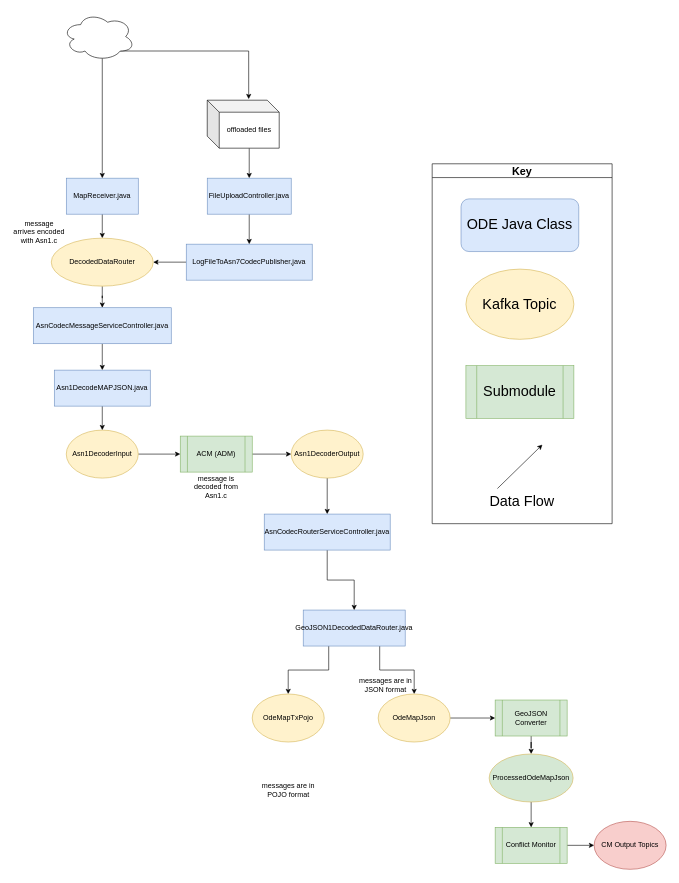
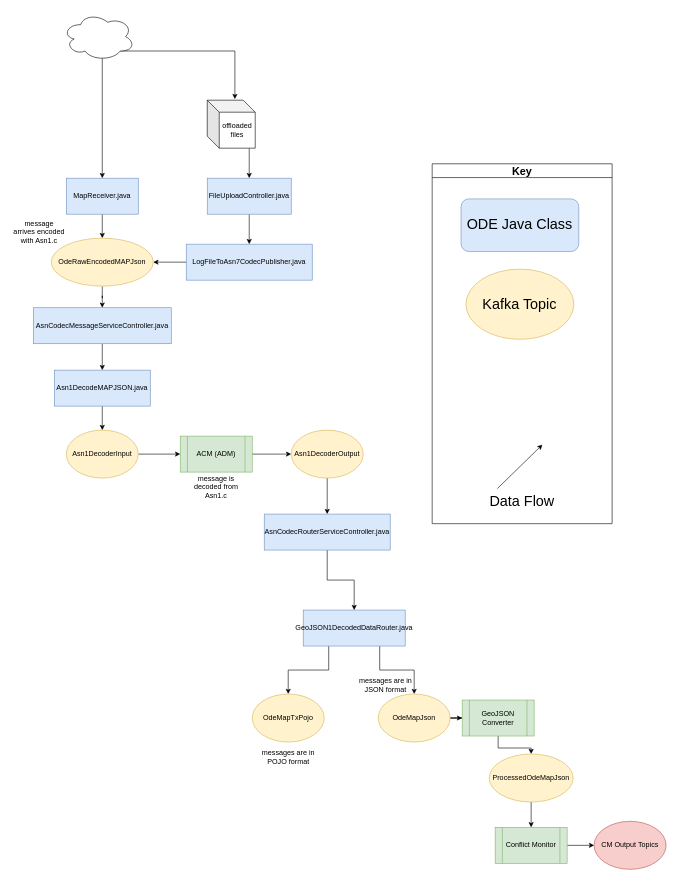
node "offloaded files": size 72x48 -> 48x48
node "DecodedDataRouter": label "DecodedDataRouter" -> "OdeRawEncodedMAPJson"
node "Submodule": removed
node "GeoJSON Converter": moved (531, 718) -> (498, 718)
node "ProcessedOdeMapJson": fillcolor #d5e8d4 -> #fff2cc
node "messages are in POJO format": moved (288, 790) -> (288, 757)
